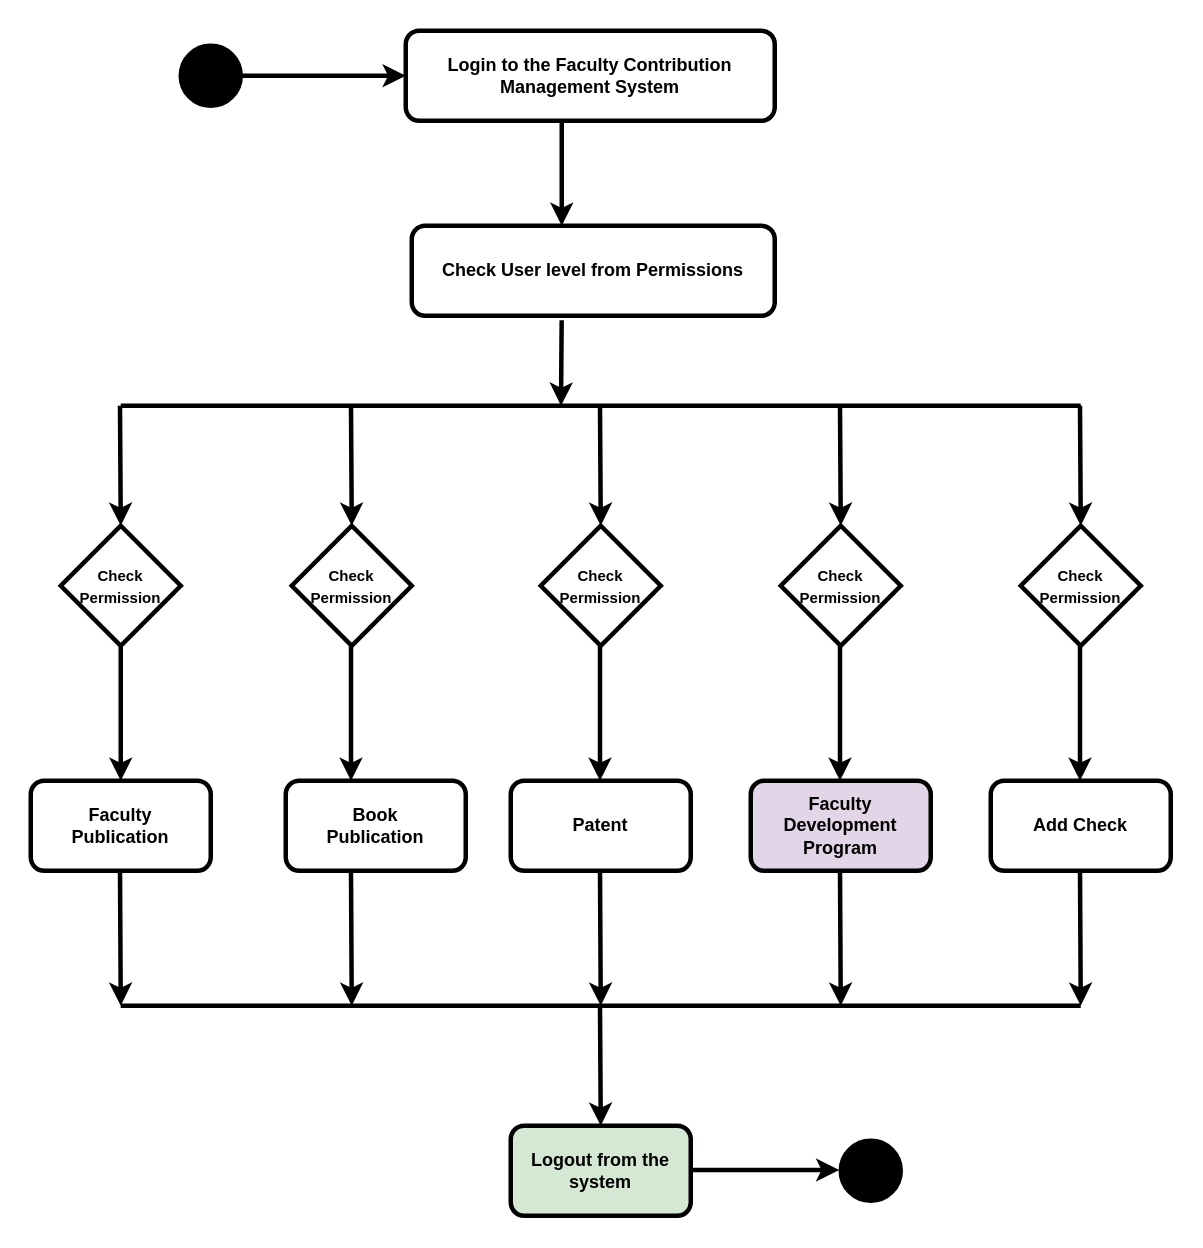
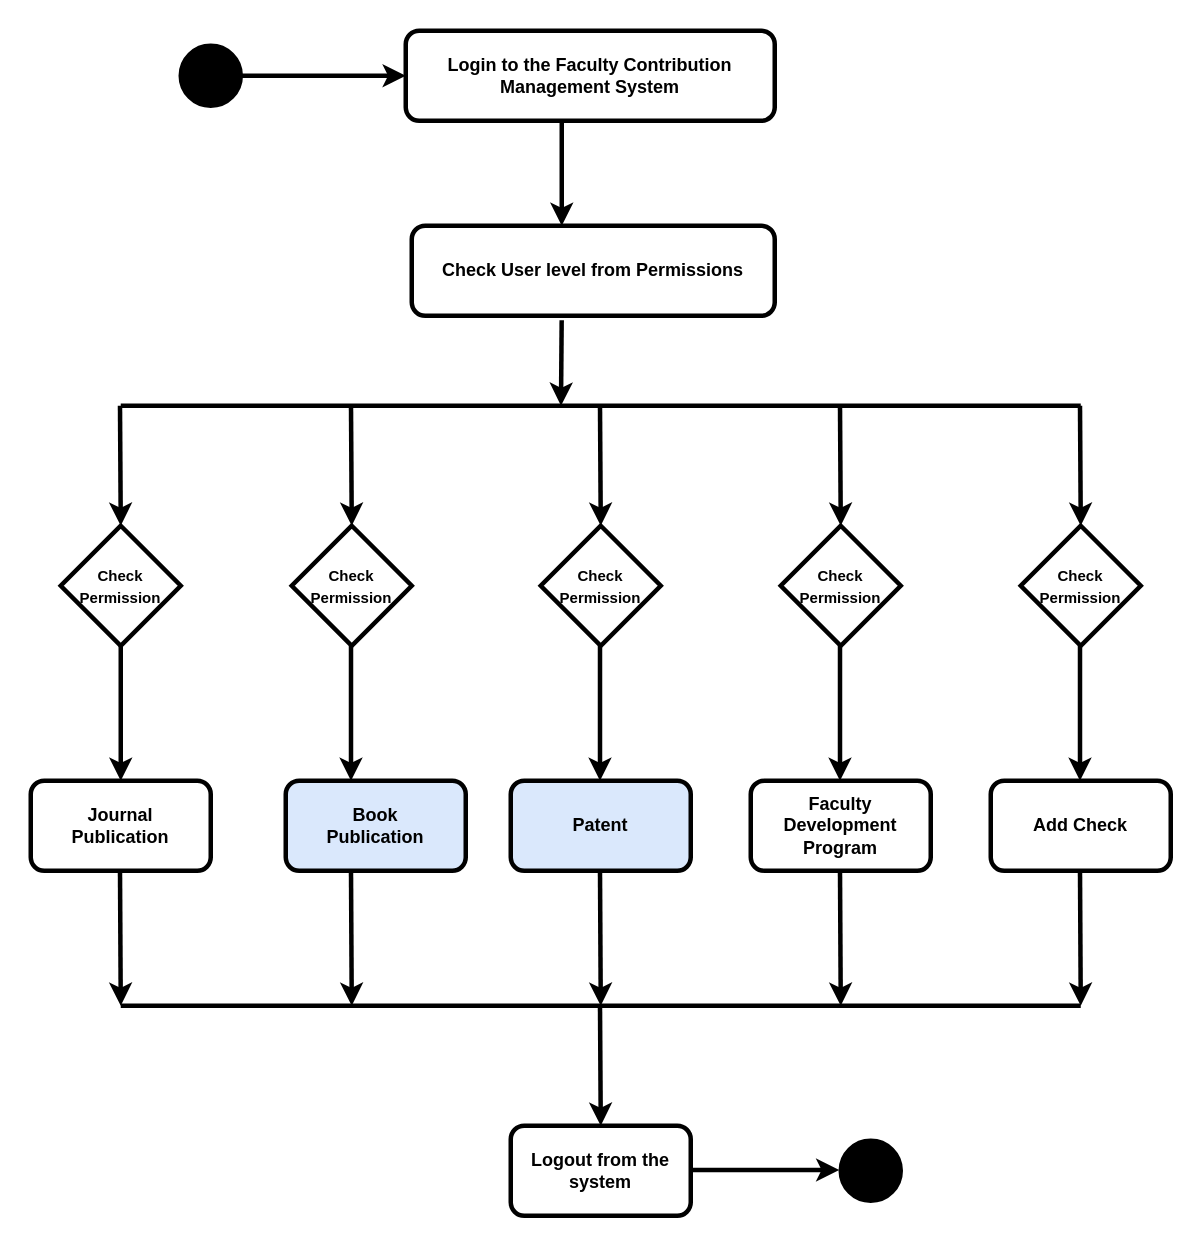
node "Faculty Publication": label "Faculty Publication" -> "Journal Publication"
node "BookPublication": fillcolor #ffffff -> #dae8fc
node "Patent": fillcolor #ffffff -> #dae8fc
node "Faculty Development Program": fillcolor #e1d5e7 -> #ffffff
node "Logout from the system": fillcolor #d5e8d4 -> #ffffff
